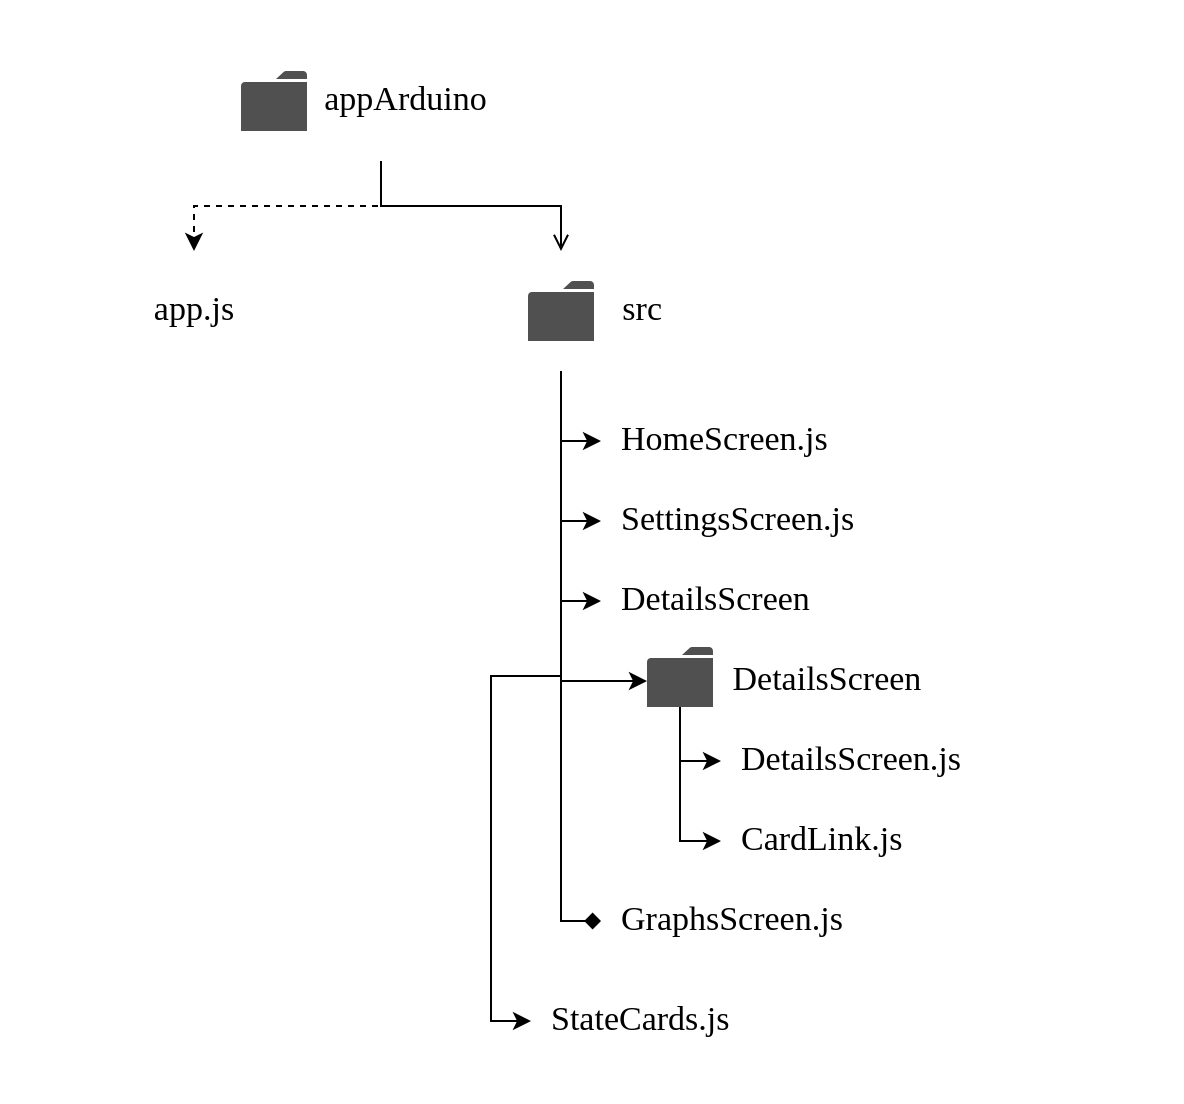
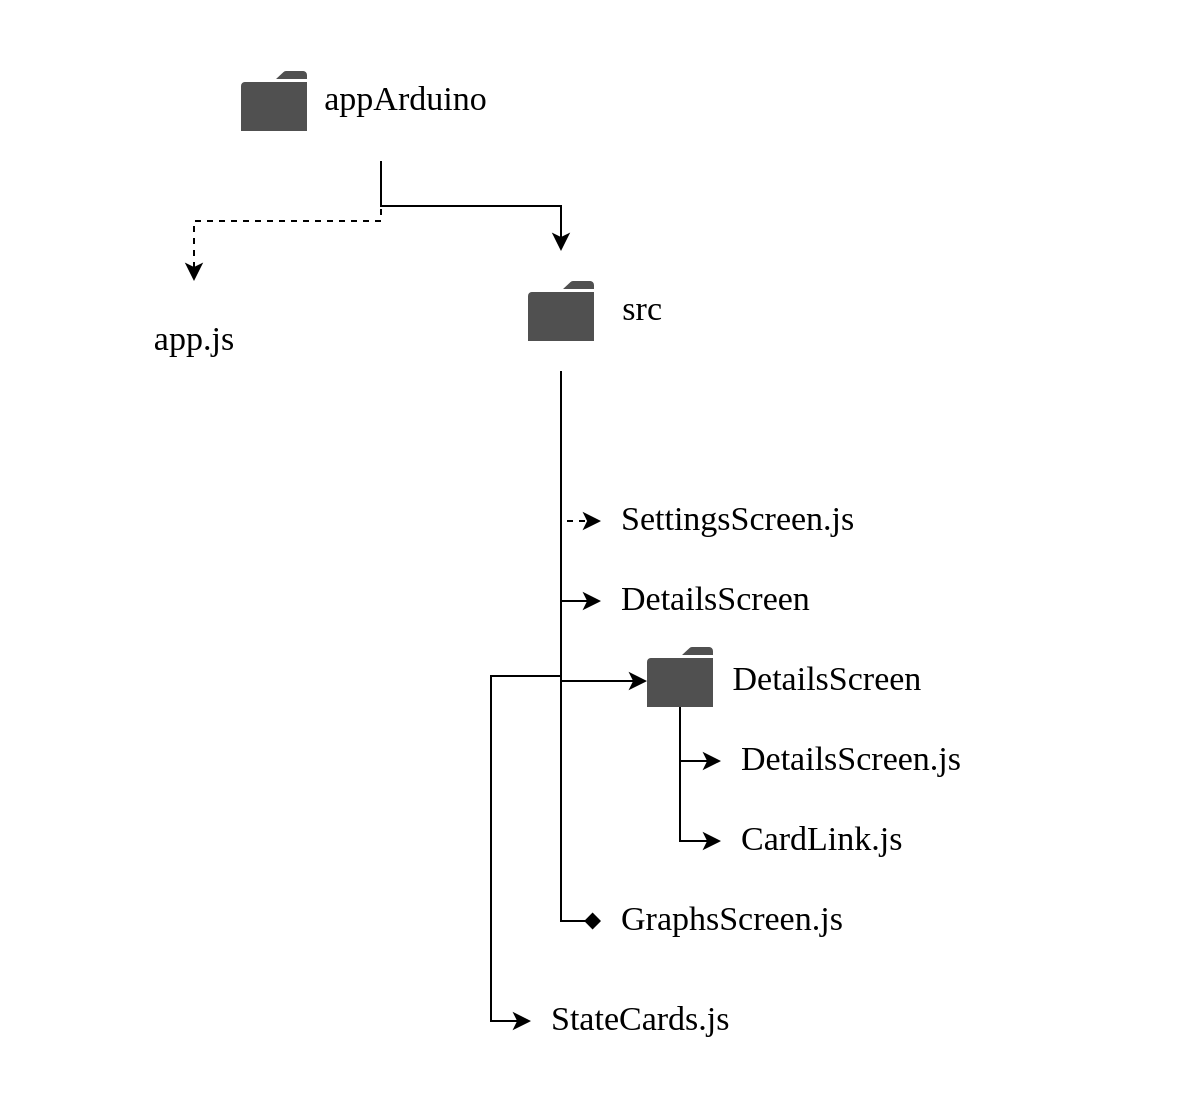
edge "appArduino" -> "src": arrowhead open -> classic
node "app.js": moved (194, 311) -> (194, 341)
edge "src" -> "HomeScreen.js": removed
node "HomeScreen.js": removed
edge "src" -> "SettingsScreen.js": style solid -> dashed
